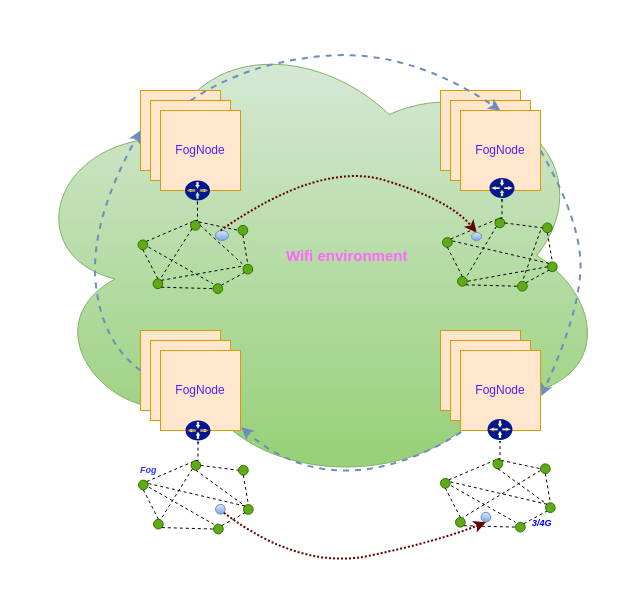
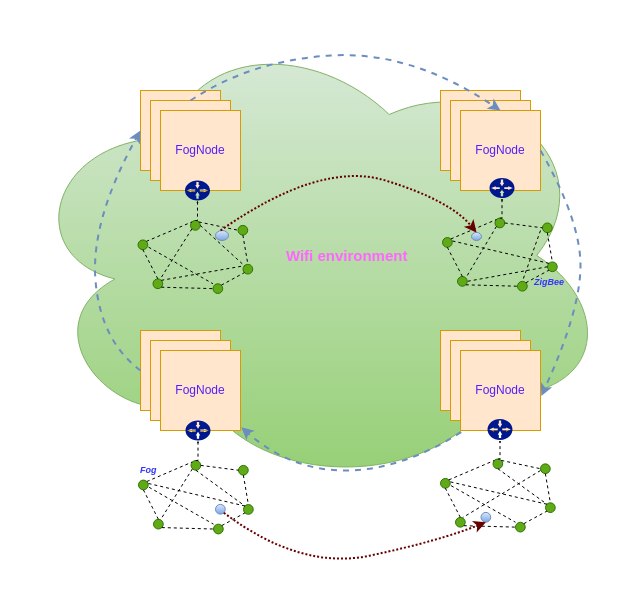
node "ZigBee": added
node "3/4G": removed
